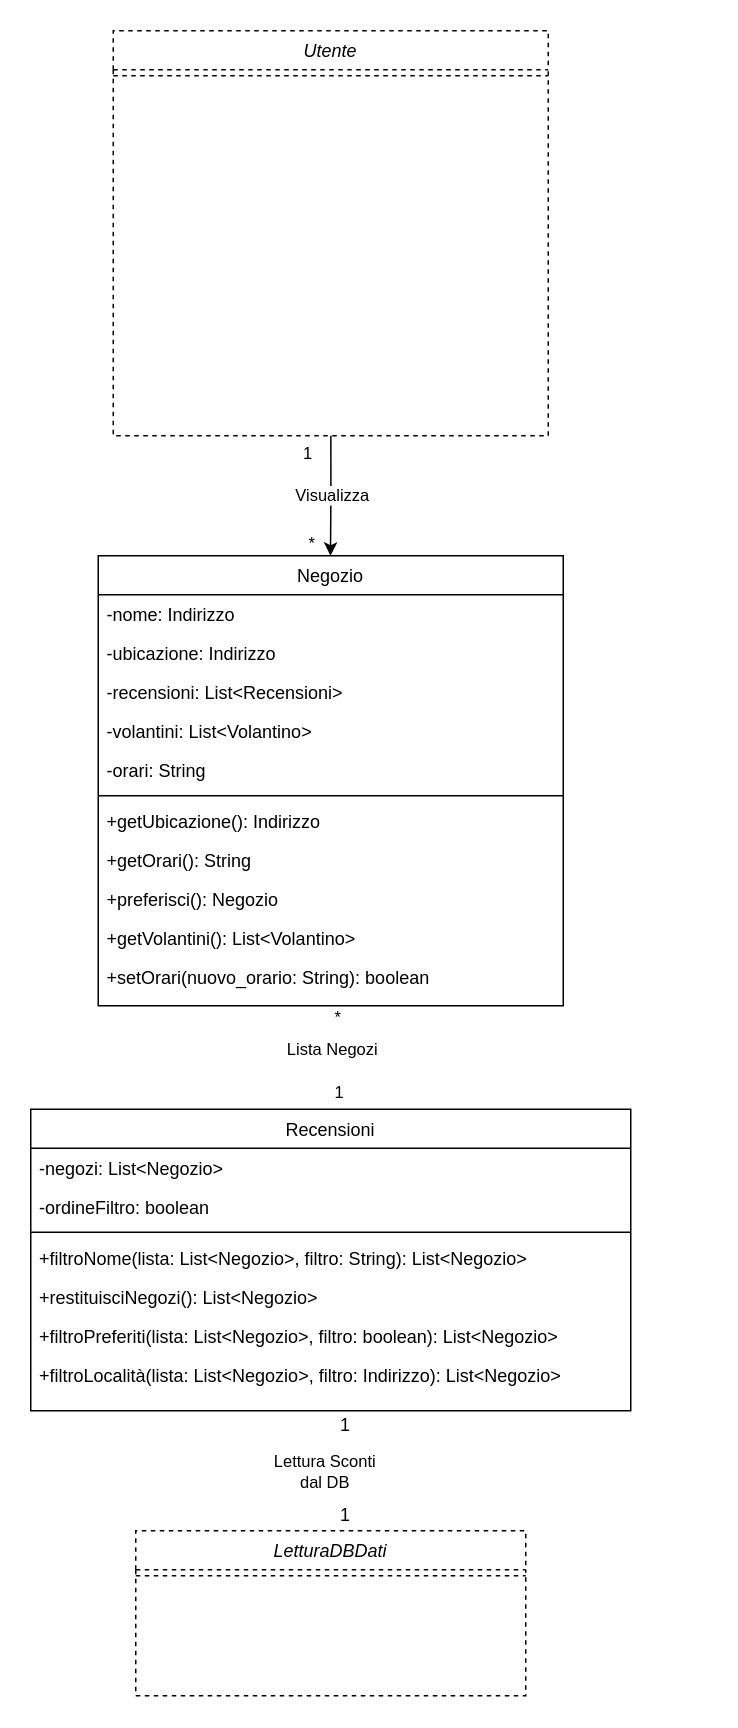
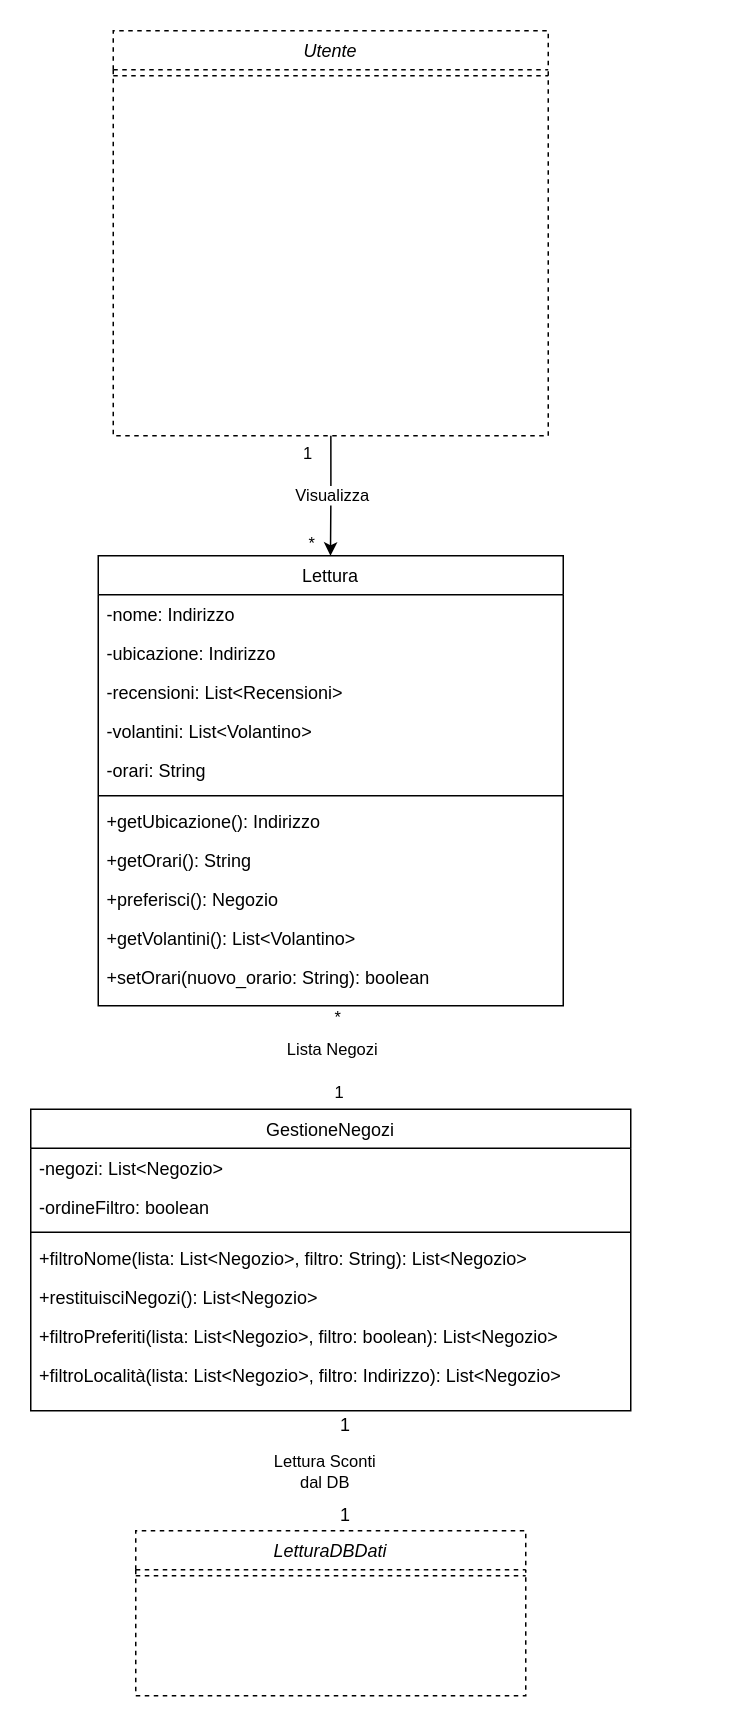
node "Negozio": label "Negozio" -> "Lettura"
node "Recensioni": label "Recensioni" -> "GestioneNegozi"
